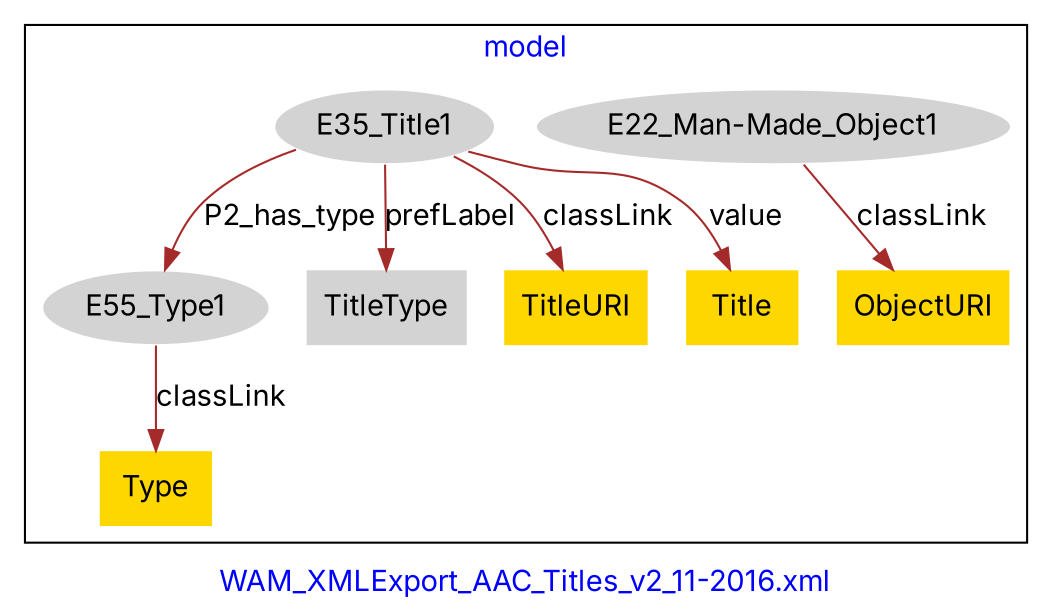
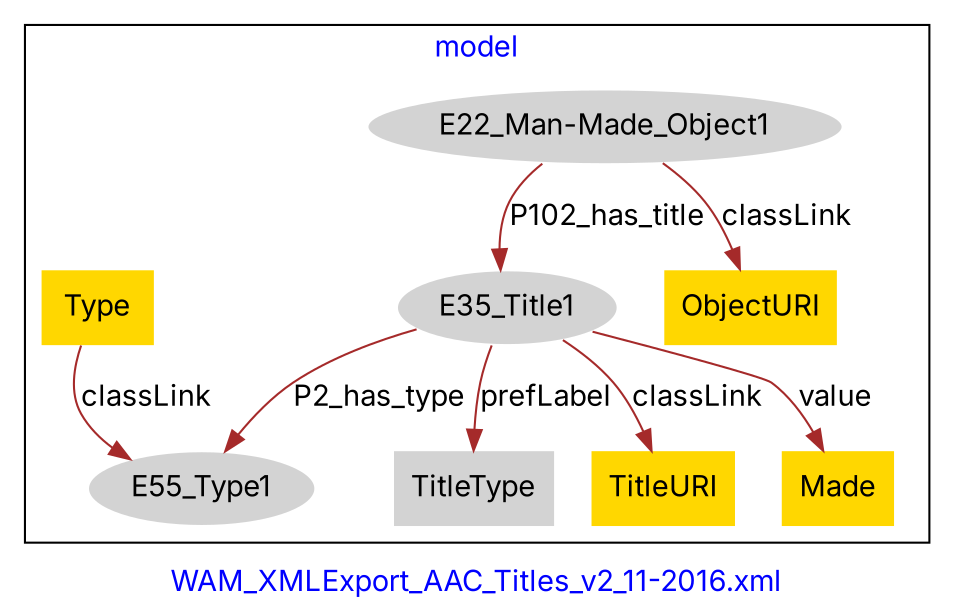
edge "E22_Man-Made_Object1" -> "E35_Title1": added, label "P102_has_title"
node "Title": label "Title" -> "Made"
edge "E55_Type1" -> "Type": reversed
